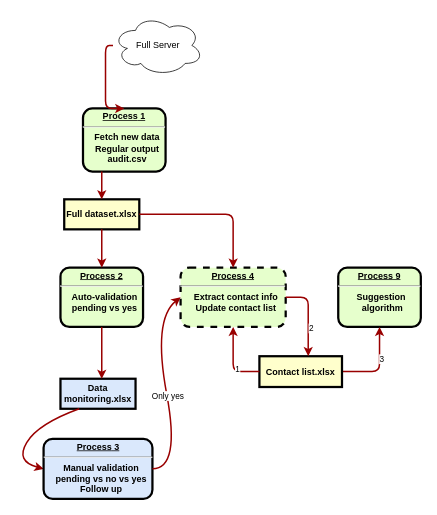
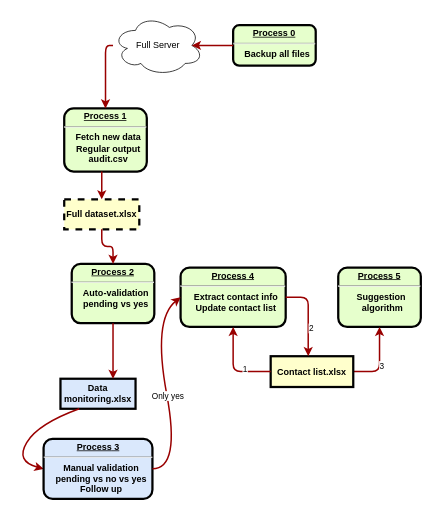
edge "Process 0 Backup all files" -> "Full Server": added
node "Process 0 Backup all files": added
node "Process 1 Fetch new data Regular output audit.csv": moved (124, 140) -> (105, 140)
node "Full dataset.xlsx": style solid -> dashed
edge "Full dataset.xlsx" -> "Process 4 Extract contact info Update contact list": removed
node "Process 9 Suggestion algorithm": label "Process 9 Suggestion algorithm" -> "Process 5 Suggestion algorithm"
node "Process 2 Auto-validation pending vs yes": moved (102, 297) -> (113, 293)
node "Process 4 Extract contact info Update contact list": style dashed -> solid
node "Contact list.xlsx": moved (300, 371) -> (312, 371)
